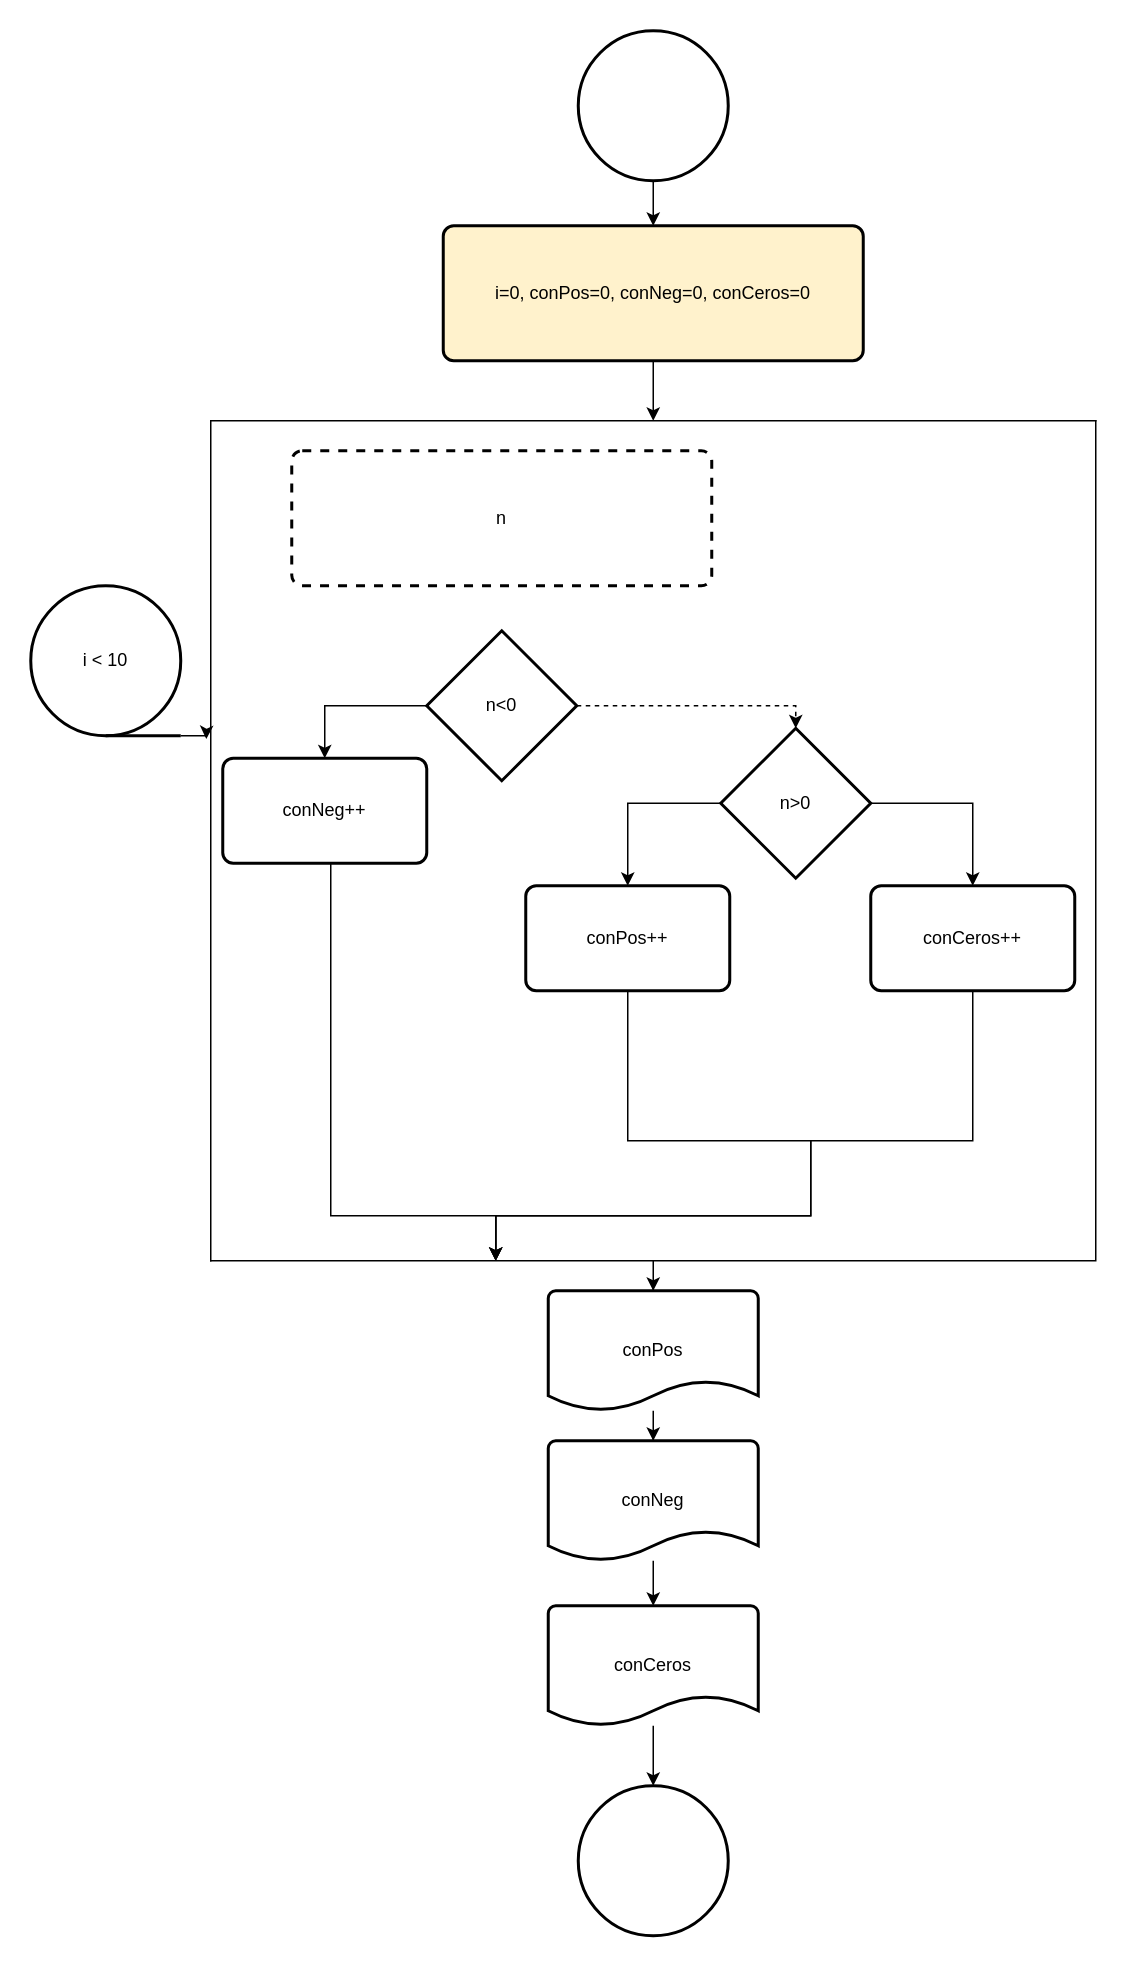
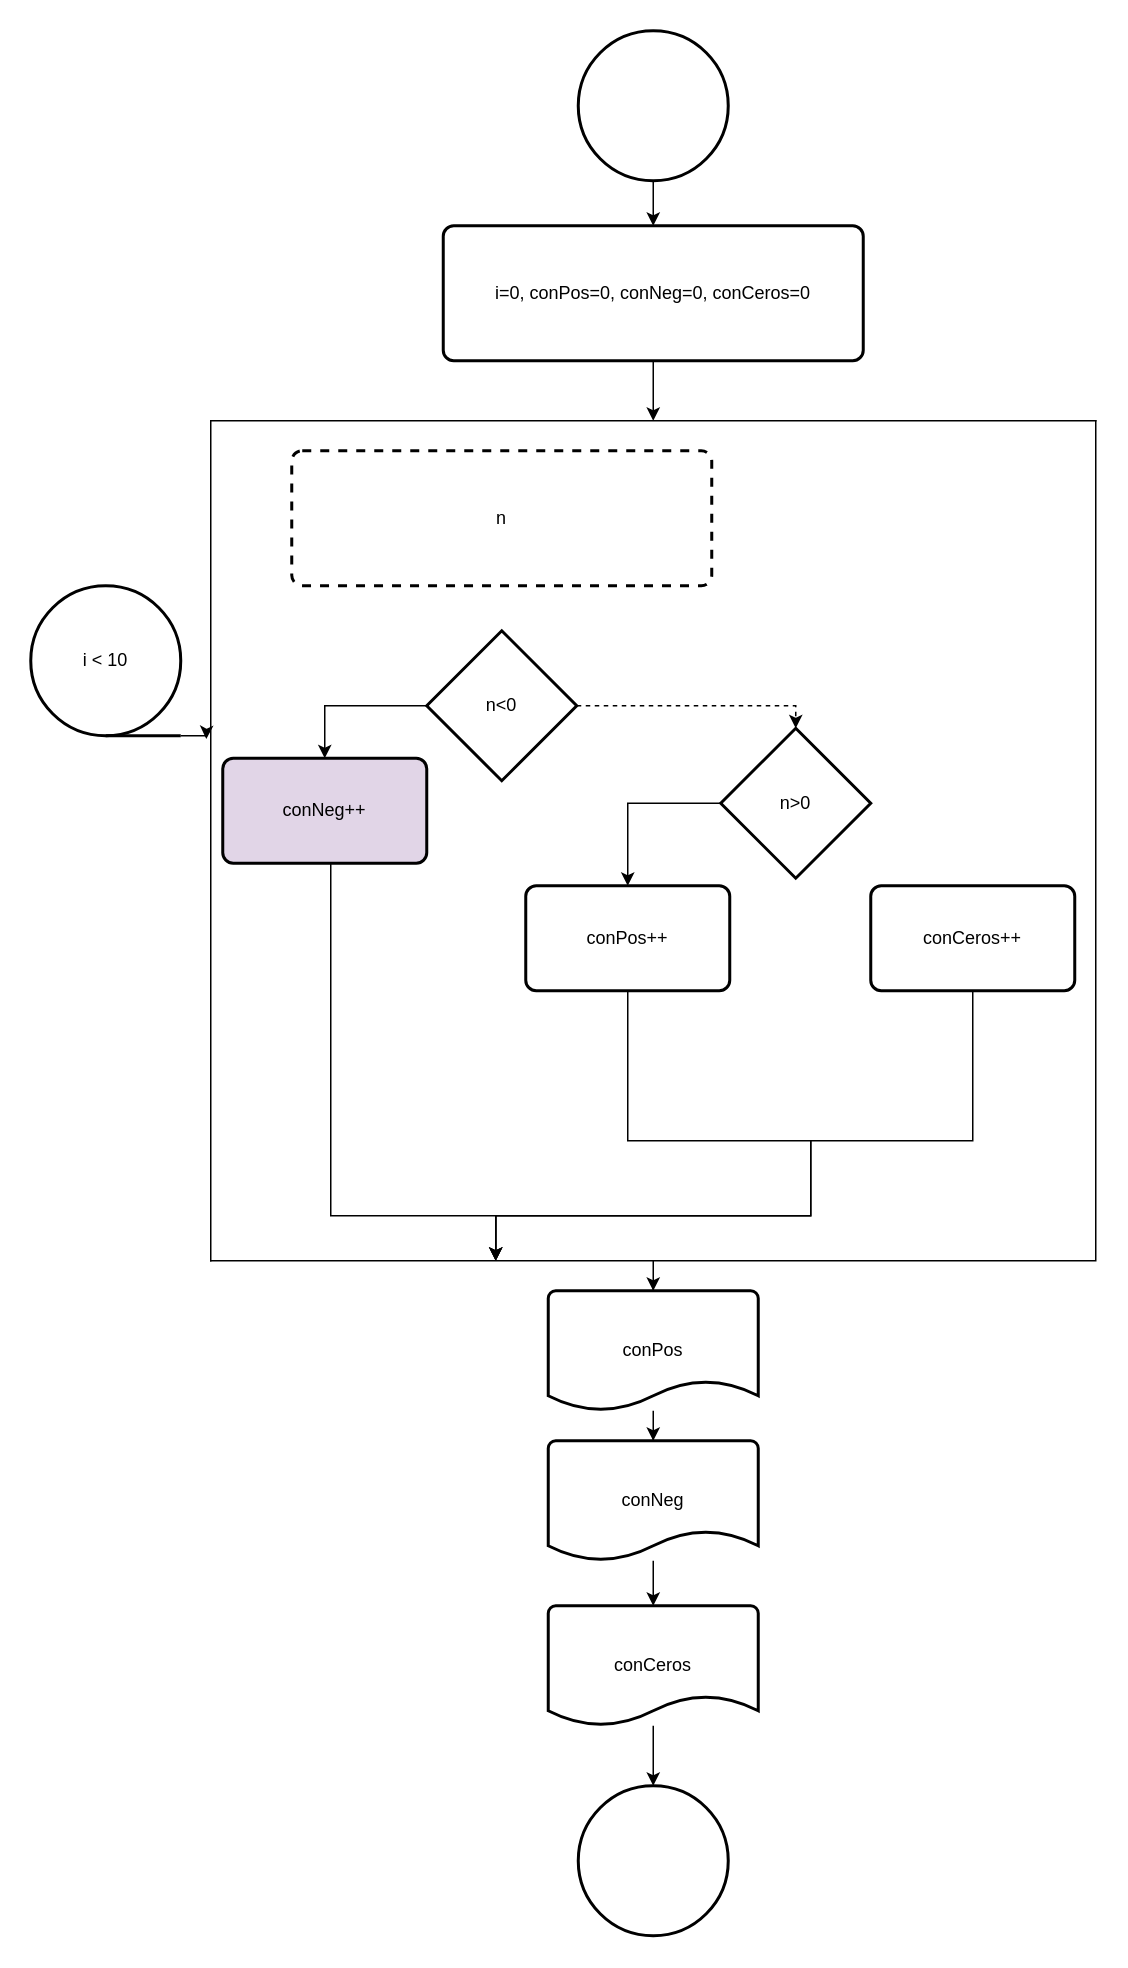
node "i=0, conPos=0, conNeg=0, conCeros=0": fillcolor #fff2cc -> #ffffff
edge "n>0" -> "conCeros++": removed
node "conNeg++": fillcolor #ffffff -> #e1d5e7
